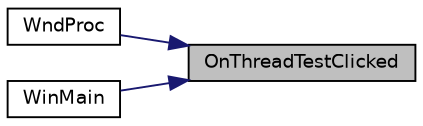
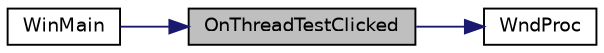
edge "WndProc" -> "OnThreadTestClicked": reversed
